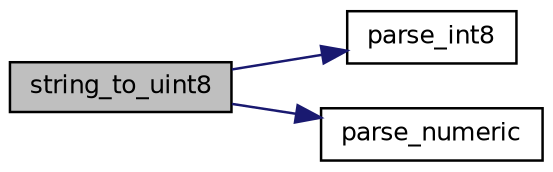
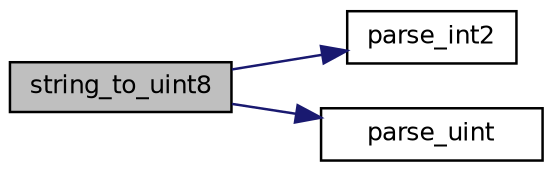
node "parse_int8": label "parse_int8" -> "parse_int2"
node "parse_numeric": label "parse_numeric" -> "parse_uint"
